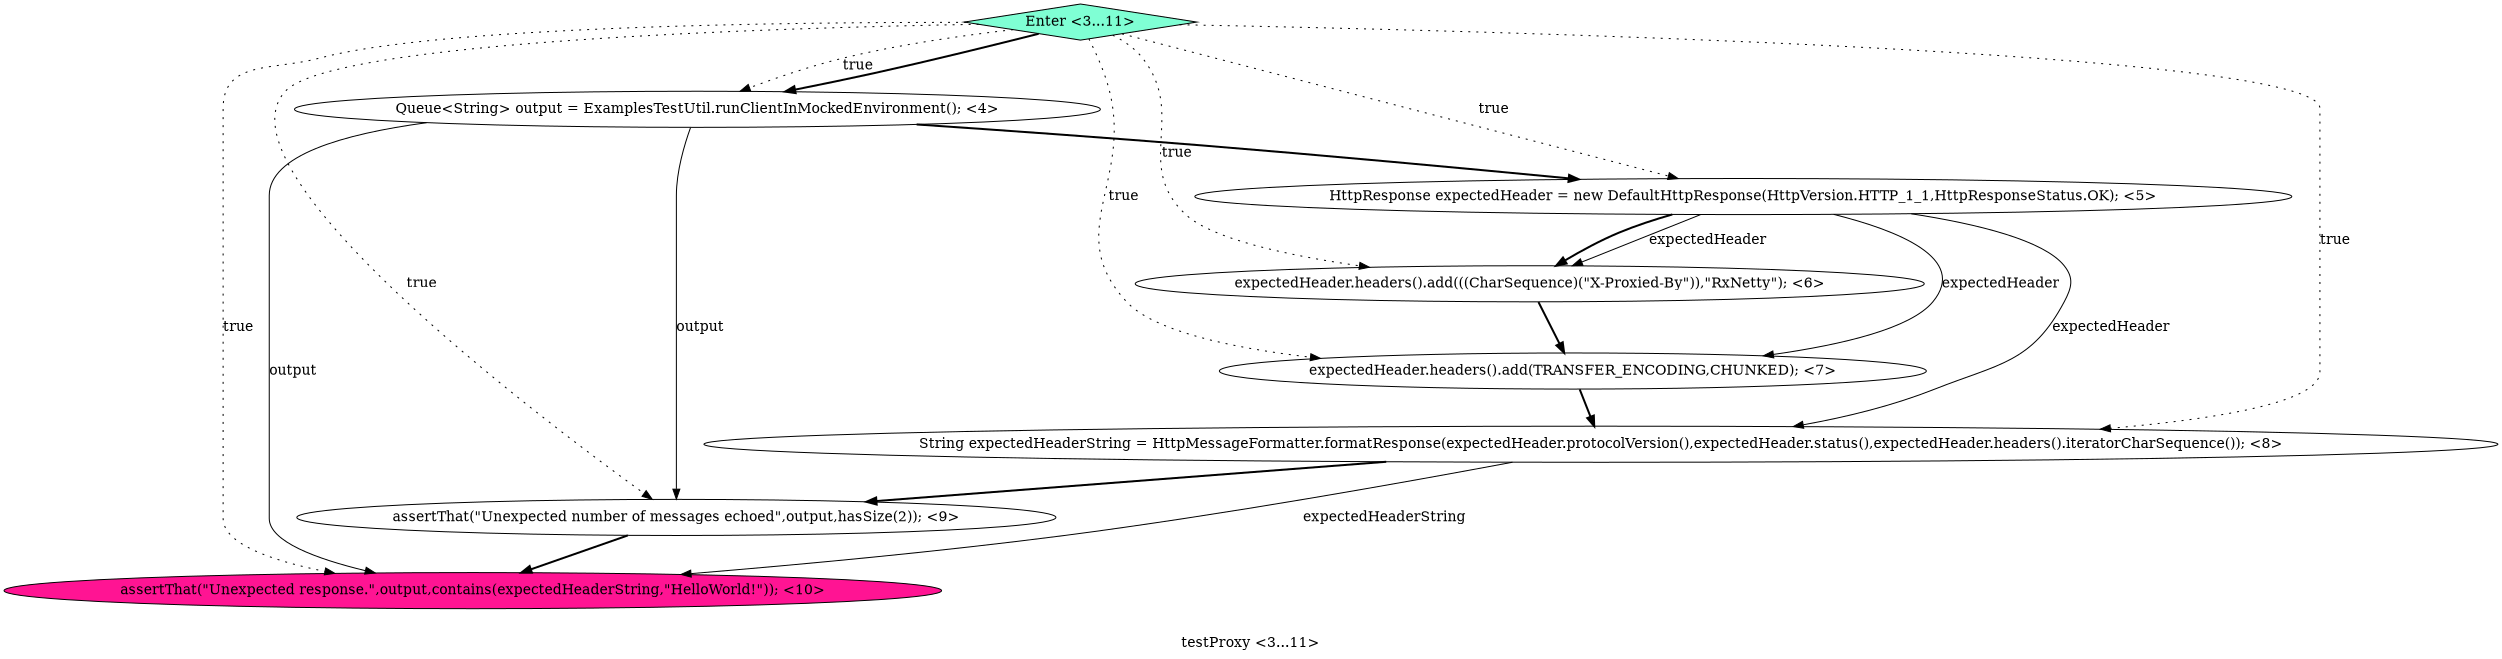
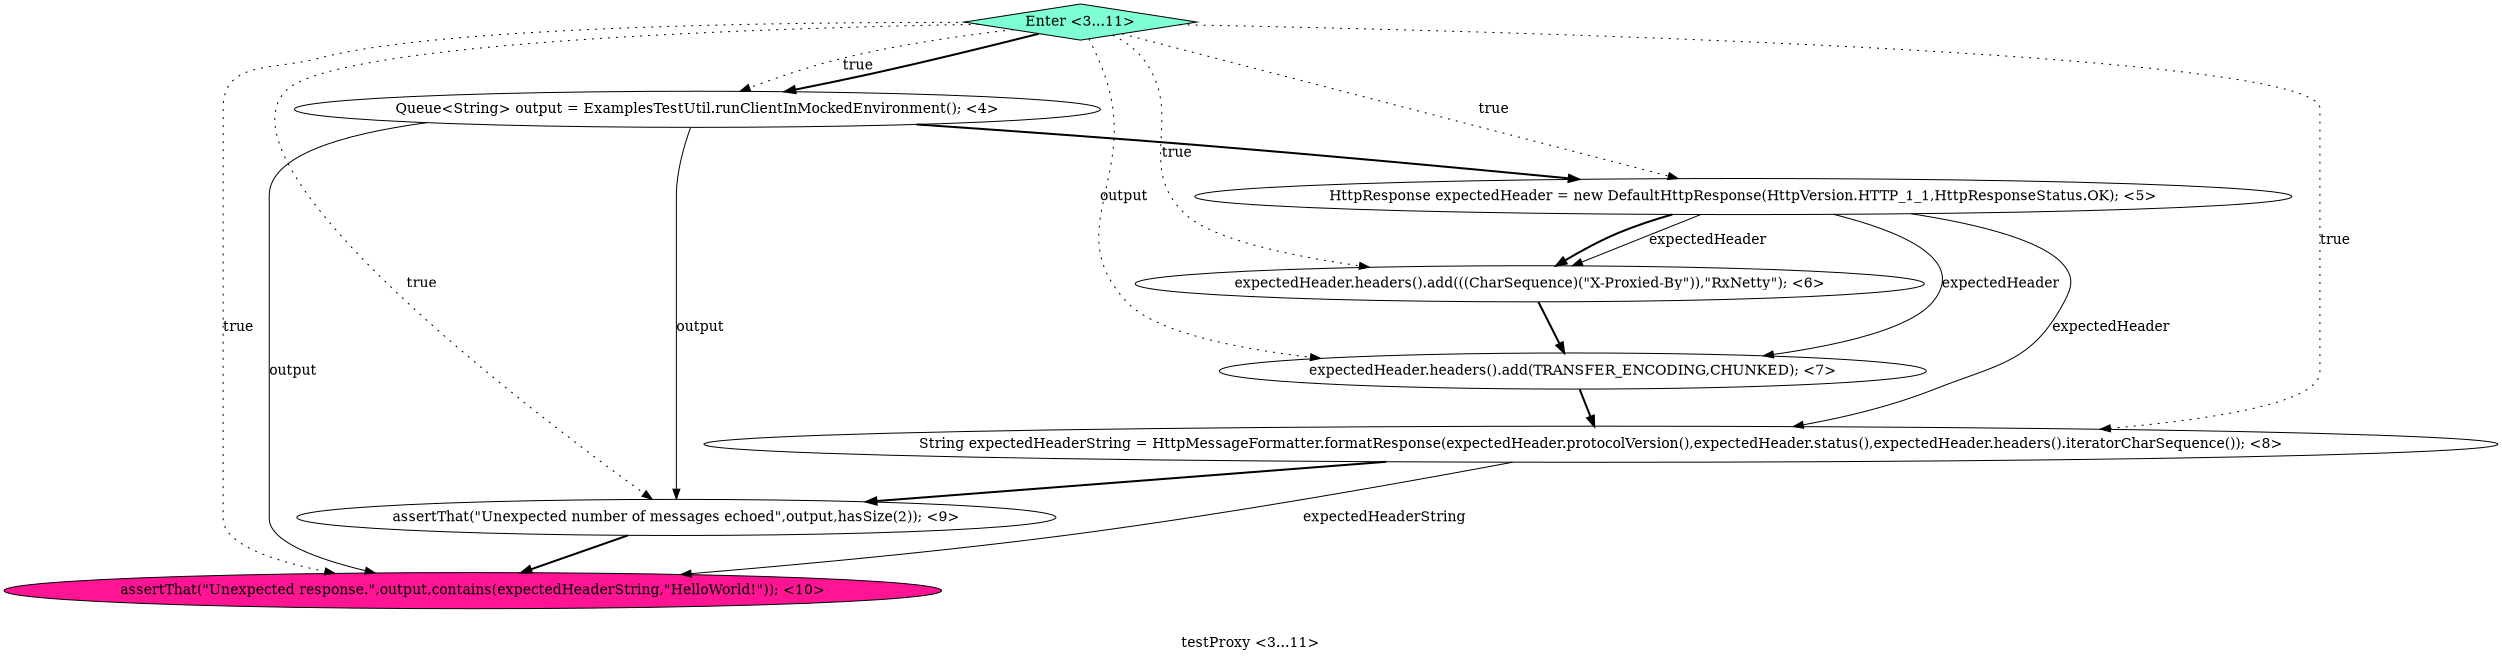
edge "Enter <3...11>" -> "expectedHeader.headers().add(TRANSFER_ENCODING,CHUNKED); <7>": label "true" -> "output"
